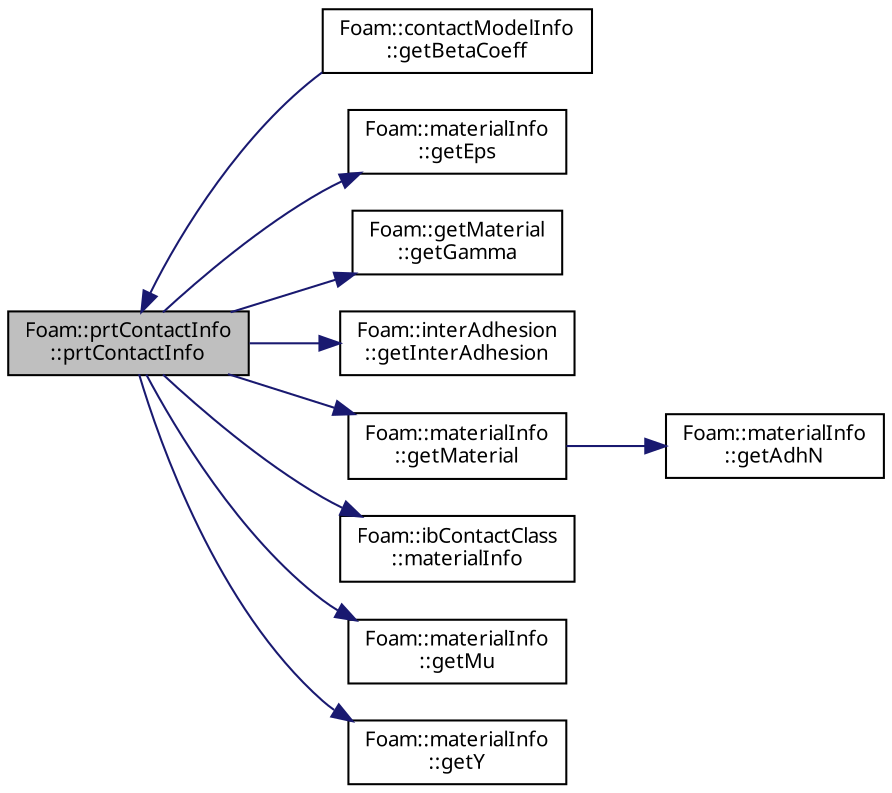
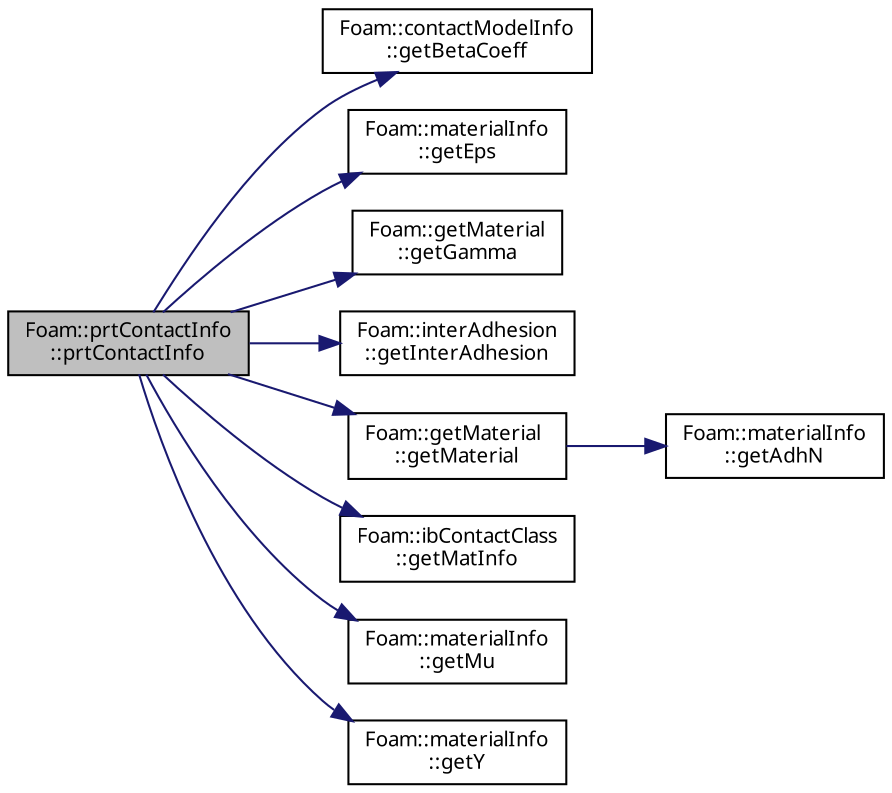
edge "Foam::contactModelInfo ::getBetaCoeff" -> "Foam::prtContactInfo ::prtContactInfo": reversed
node "Foam::materialInfo ::getMaterial": label "Foam::materialInfo ::getMaterial" -> "Foam::getMaterial ::getMaterial"
node "Foam::ibContactClass ::materialInfo": label "Foam::ibContactClass ::materialInfo" -> "Foam::ibContactClass ::getMatInfo"
